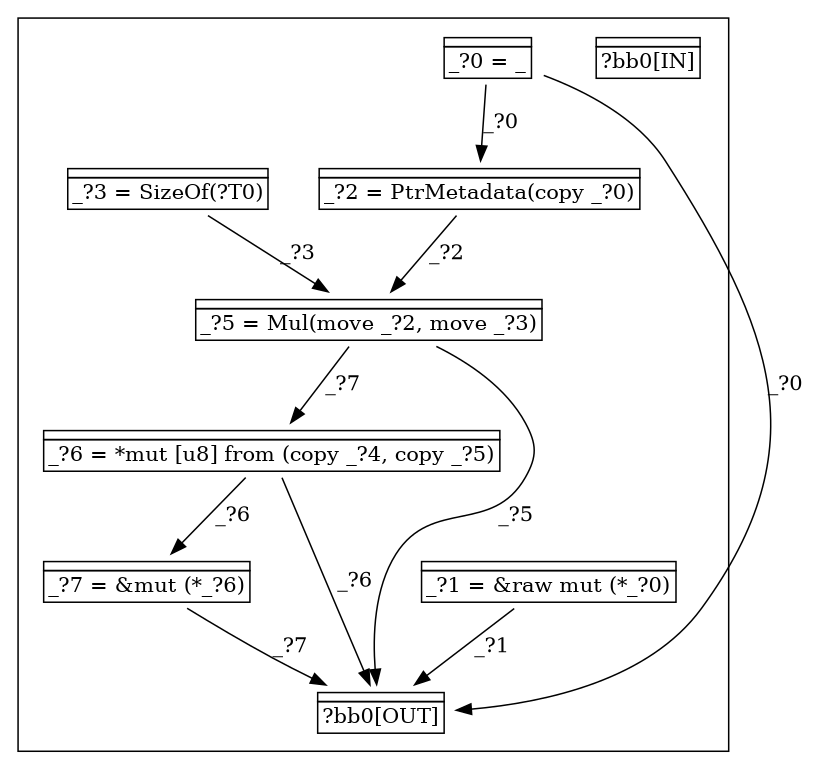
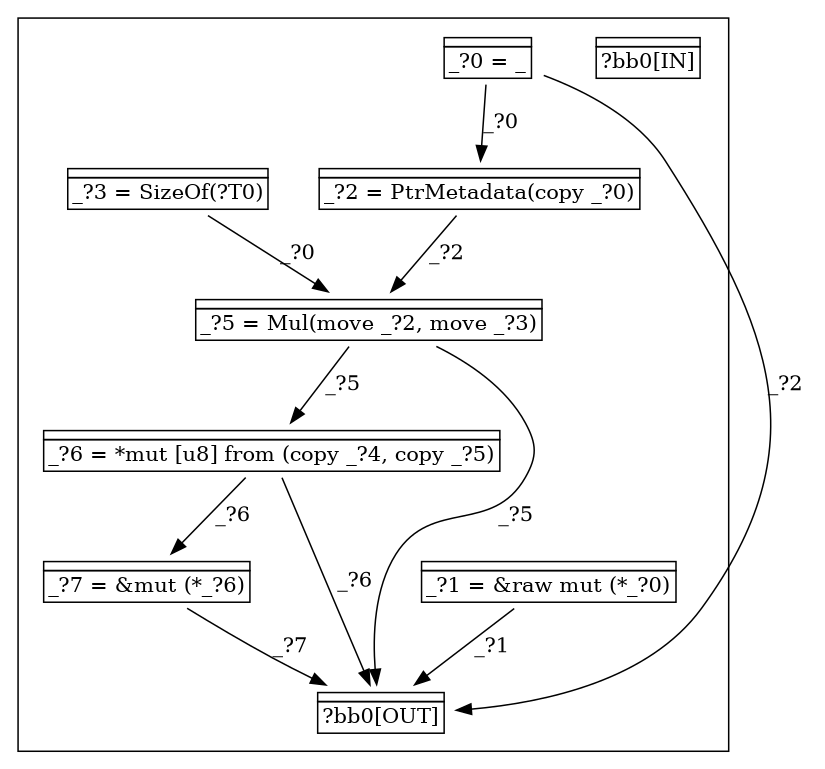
edge "_?3 = SizeOf(?T0)" -> "_?5 = Mul(move _?2, move _?3)": label "_?3" -> "_?0"
edge "_?5 = Mul(move _?2, move _?3)" -> "_?6 = *mut [u8] from (copy _?4, copy _?5)": label "_?7" -> "_?5"
edge "_?0 = _" -> "?bb0[OUT]": label "_?0" -> "_?2"
